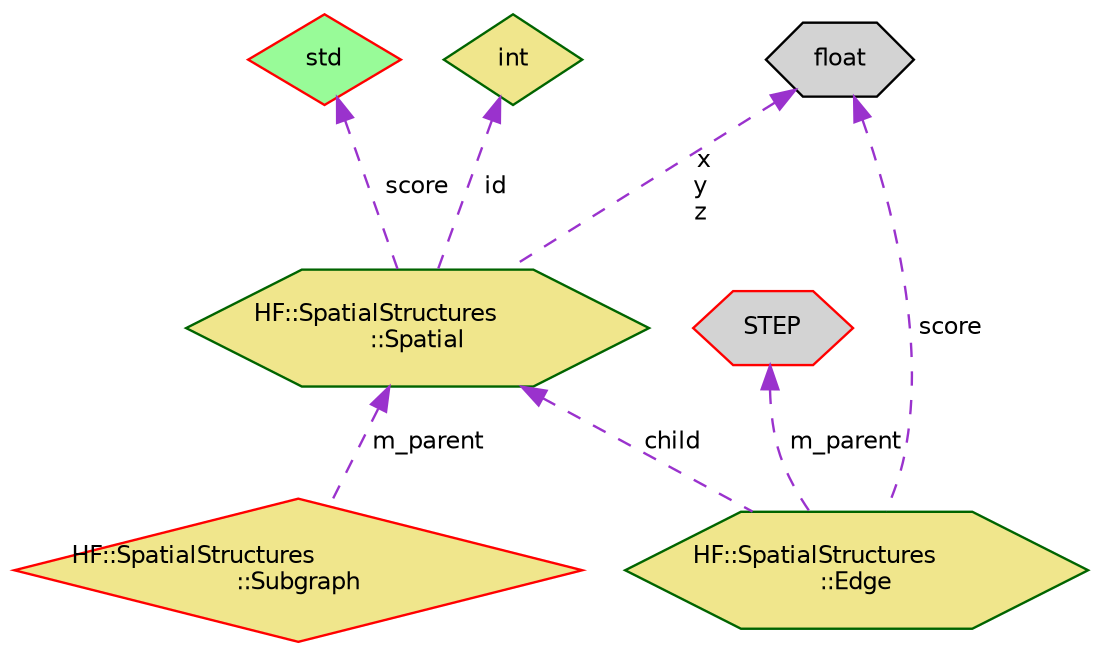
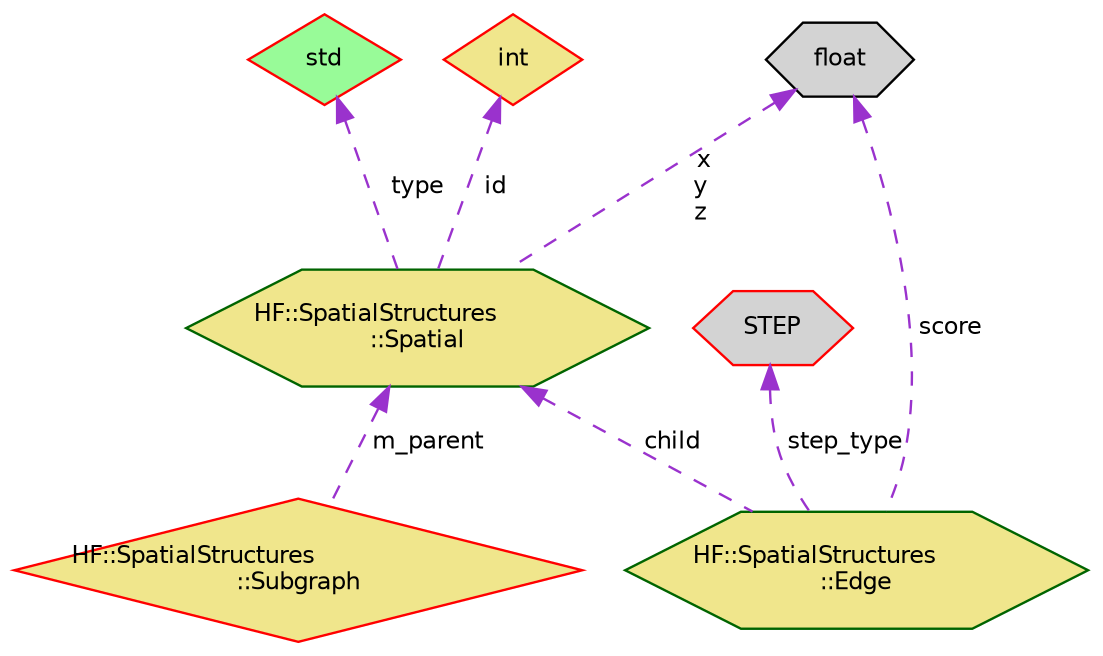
node "int": color darkgreen -> red
edge "HF::SpatialStructures ::Spatial" -> "std": label " score" -> " type"
edge "HF::SpatialStructures ::Edge" -> "STEP": label " m_parent" -> " step_type"
